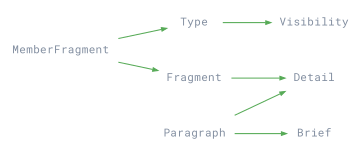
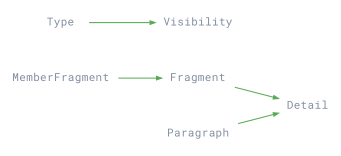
edge "MemberFragment" -> "Type": removed
node "Brief": removed
